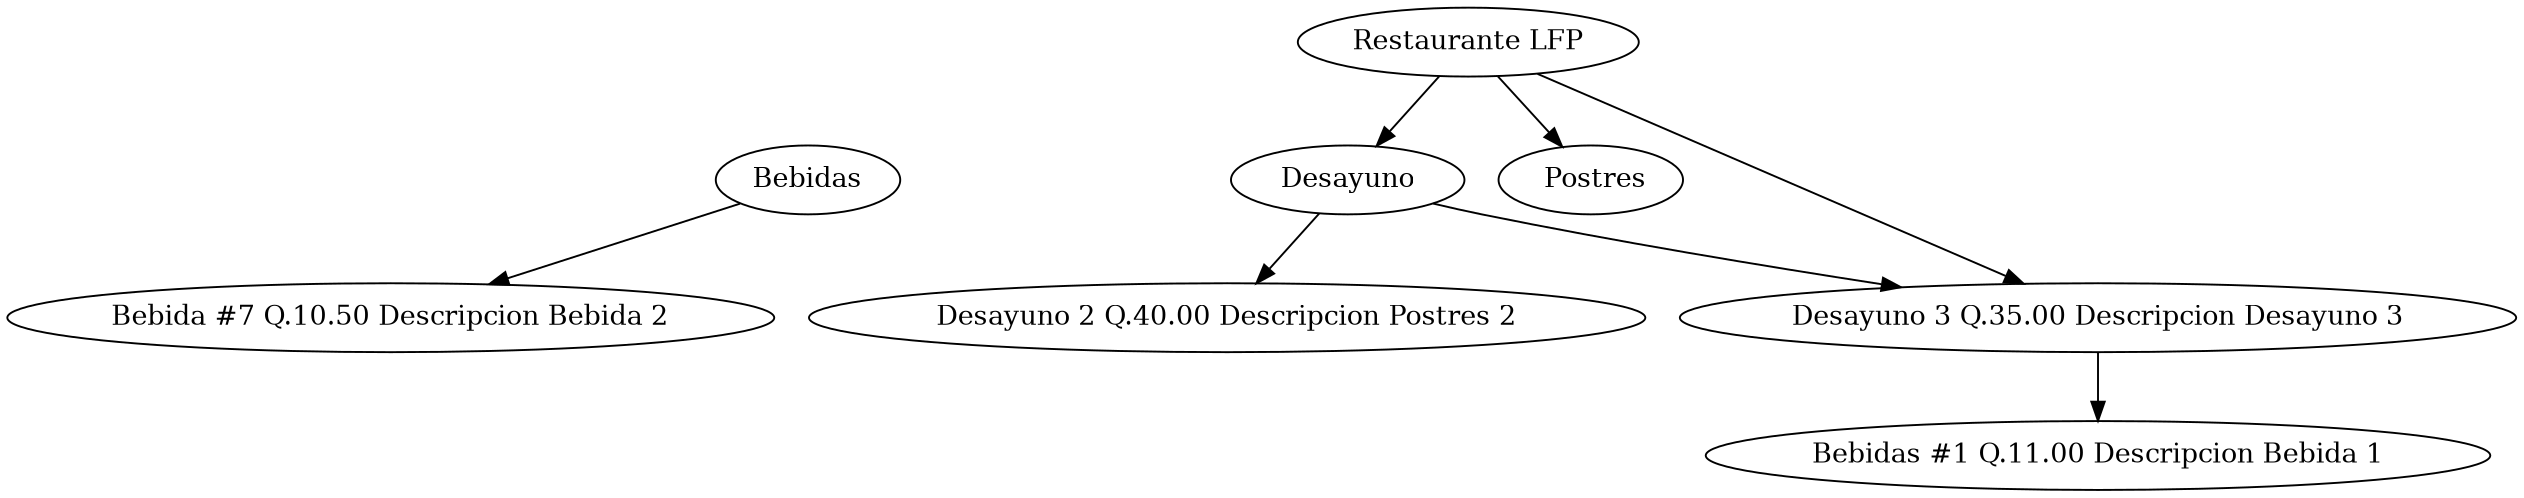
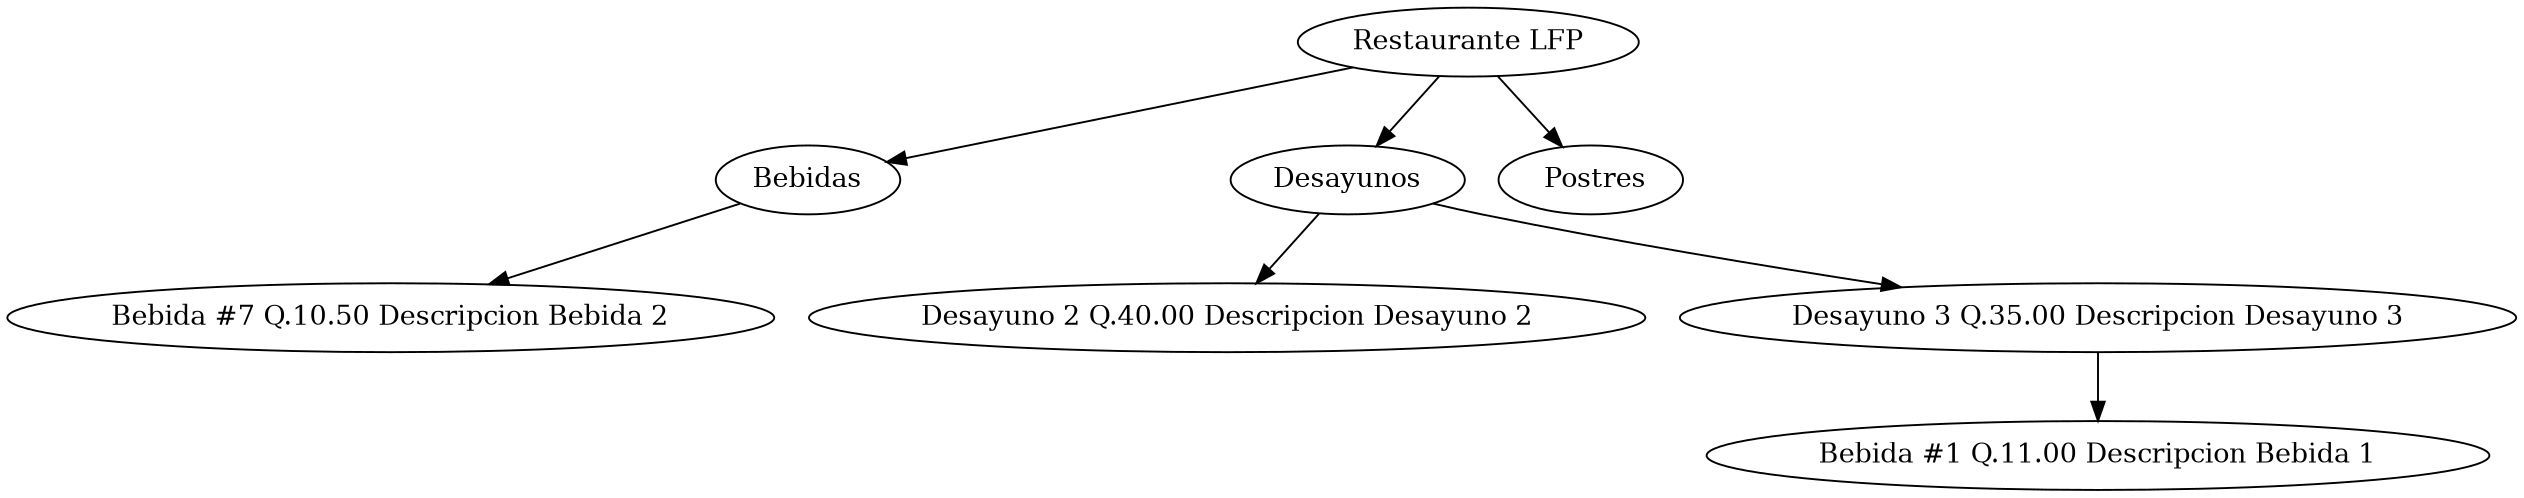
edge "Restaurante LFP" -> "Desayuno 3 Q.35.00 Descripcion Desayuno 3": now "Restaurante LFP" -> "Bebidas"
node "Desayuno": label "Desayuno" -> "Desayunos"
node "Desayuno 2 Q.40.00 Descripcion Postres 2": label "Desayuno 2 Q.40.00 Descripcion Postres 2" -> "Desayuno 2 Q.40.00 Descripcion Desayuno 2"
node "Bebidas #1 Q.11.00 Descripcion Bebida 1": label "Bebidas #1 Q.11.00 Descripcion Bebida 1" -> "Bebida #1 Q.11.00 Descripcion Bebida 1"
